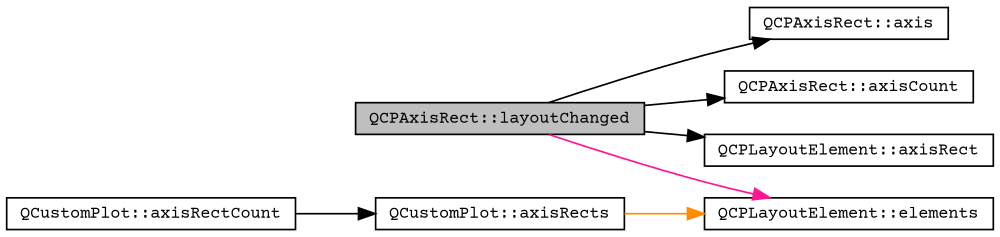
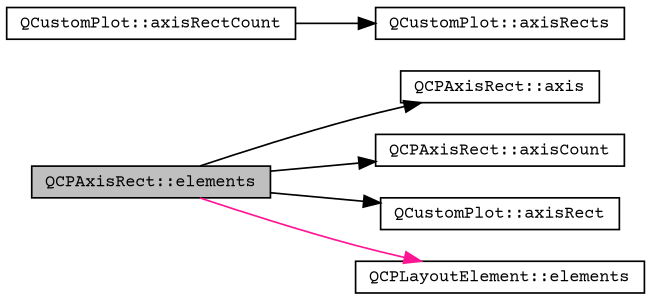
node "QCPAxisRect::layoutChanged": label "QCPAxisRect::layoutChanged" -> "QCPAxisRect::elements"
node "QCPLayoutElement::axisRect": label "QCPLayoutElement::axisRect" -> "QCustomPlot::axisRect"
edge "QCustomPlot::axisRects" -> "QCPLayoutElement::elements": removed
